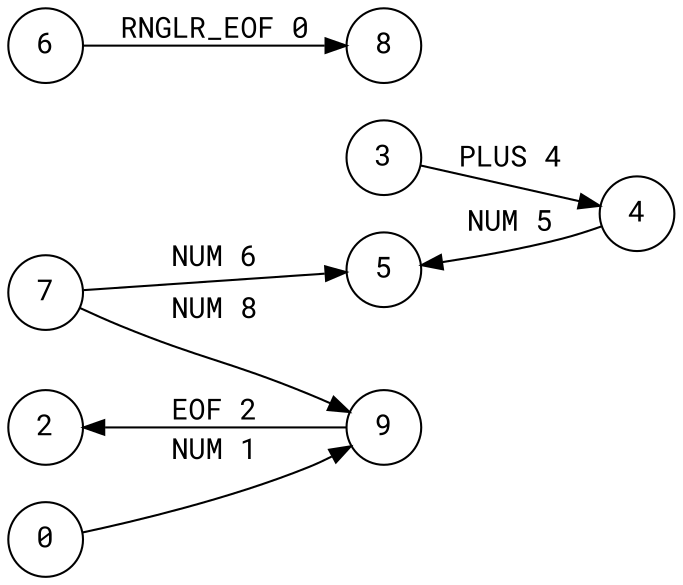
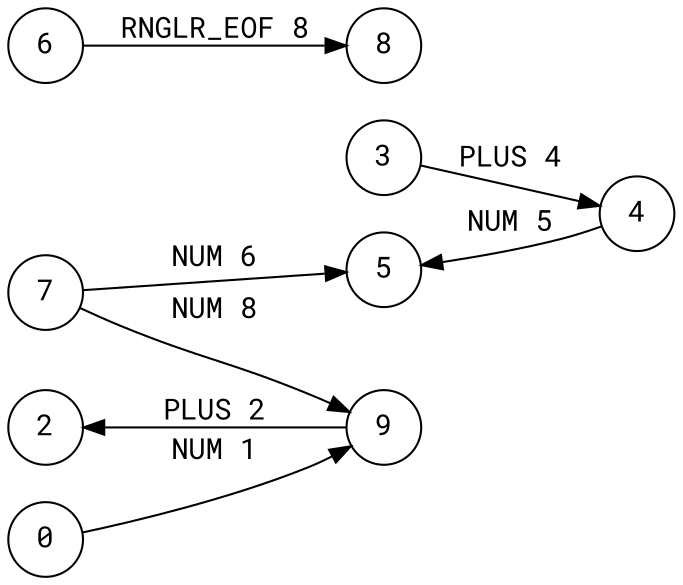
edge "6" -> "8": label "RNGLR_EOF 0" -> "RNGLR_EOF 8"
edge "9" -> "2": label "EOF 2" -> "PLUS 2"
